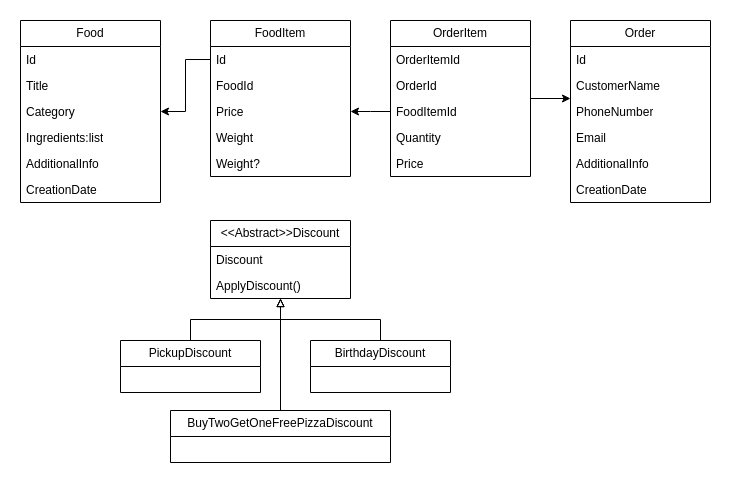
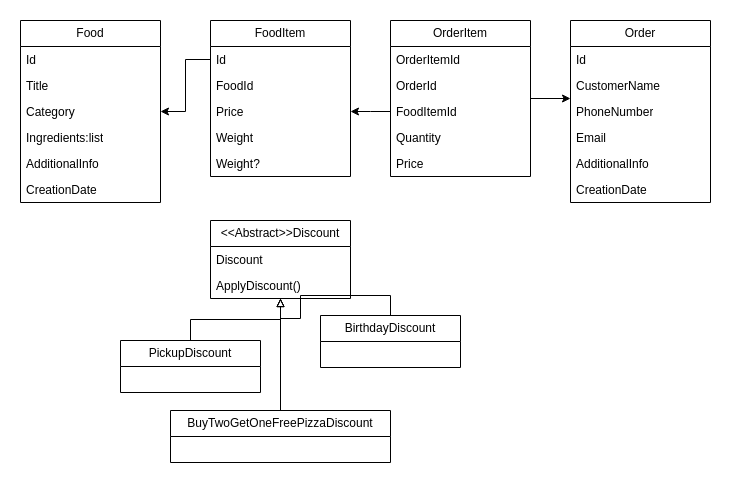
node "BirthdayDiscount": moved (381, 367) -> (391, 342)
